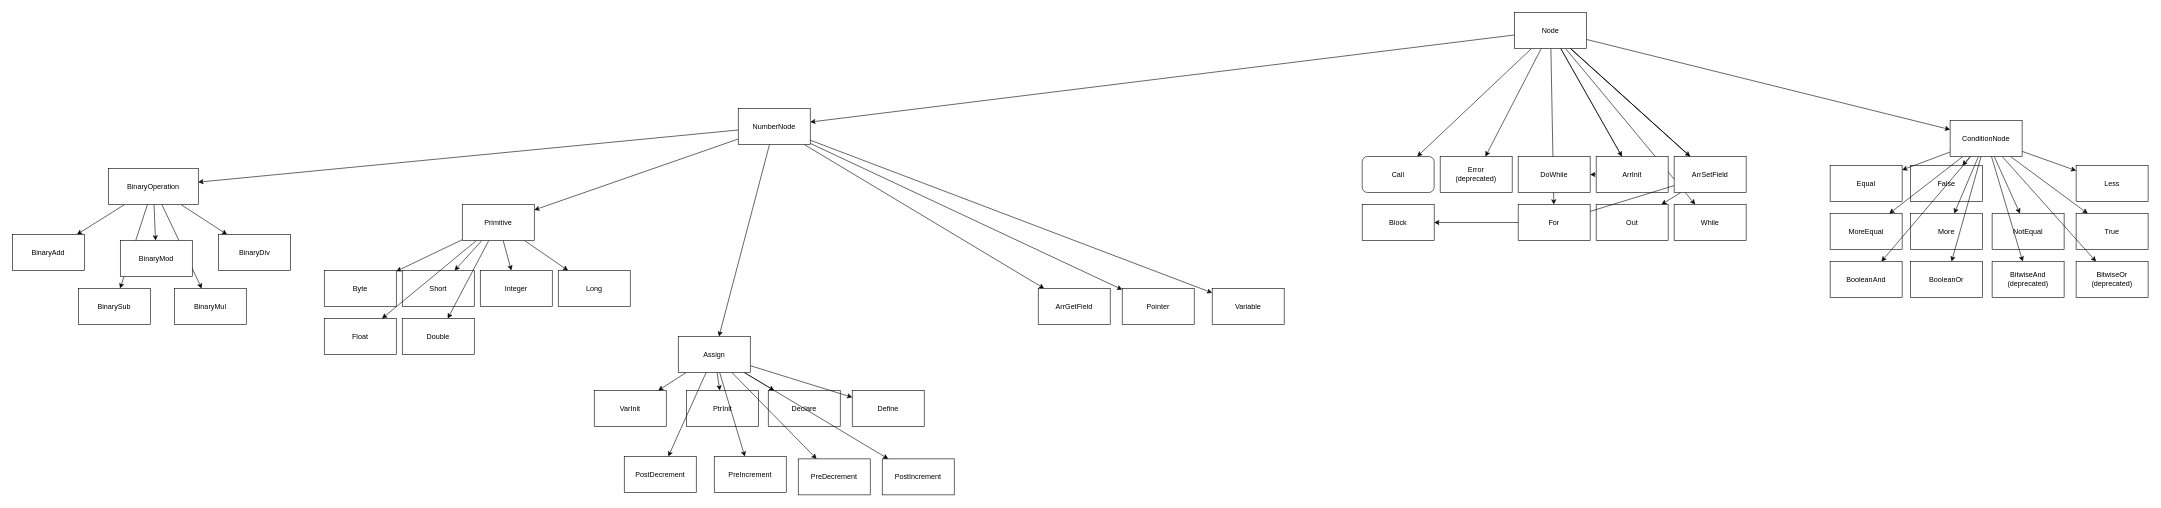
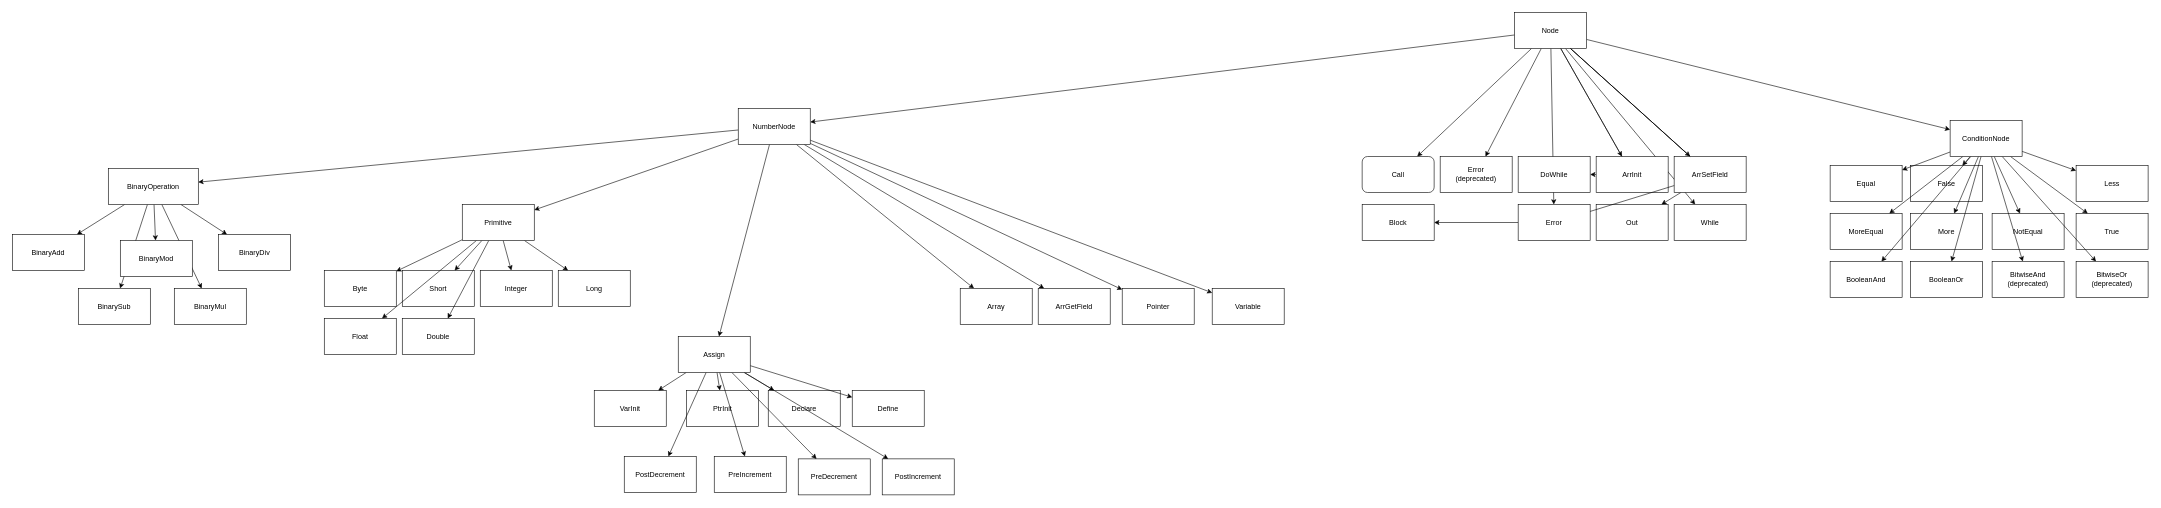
edge "NumberNode" -> "Array": added
node "For": label "For" -> "Error"
node "Array": added
